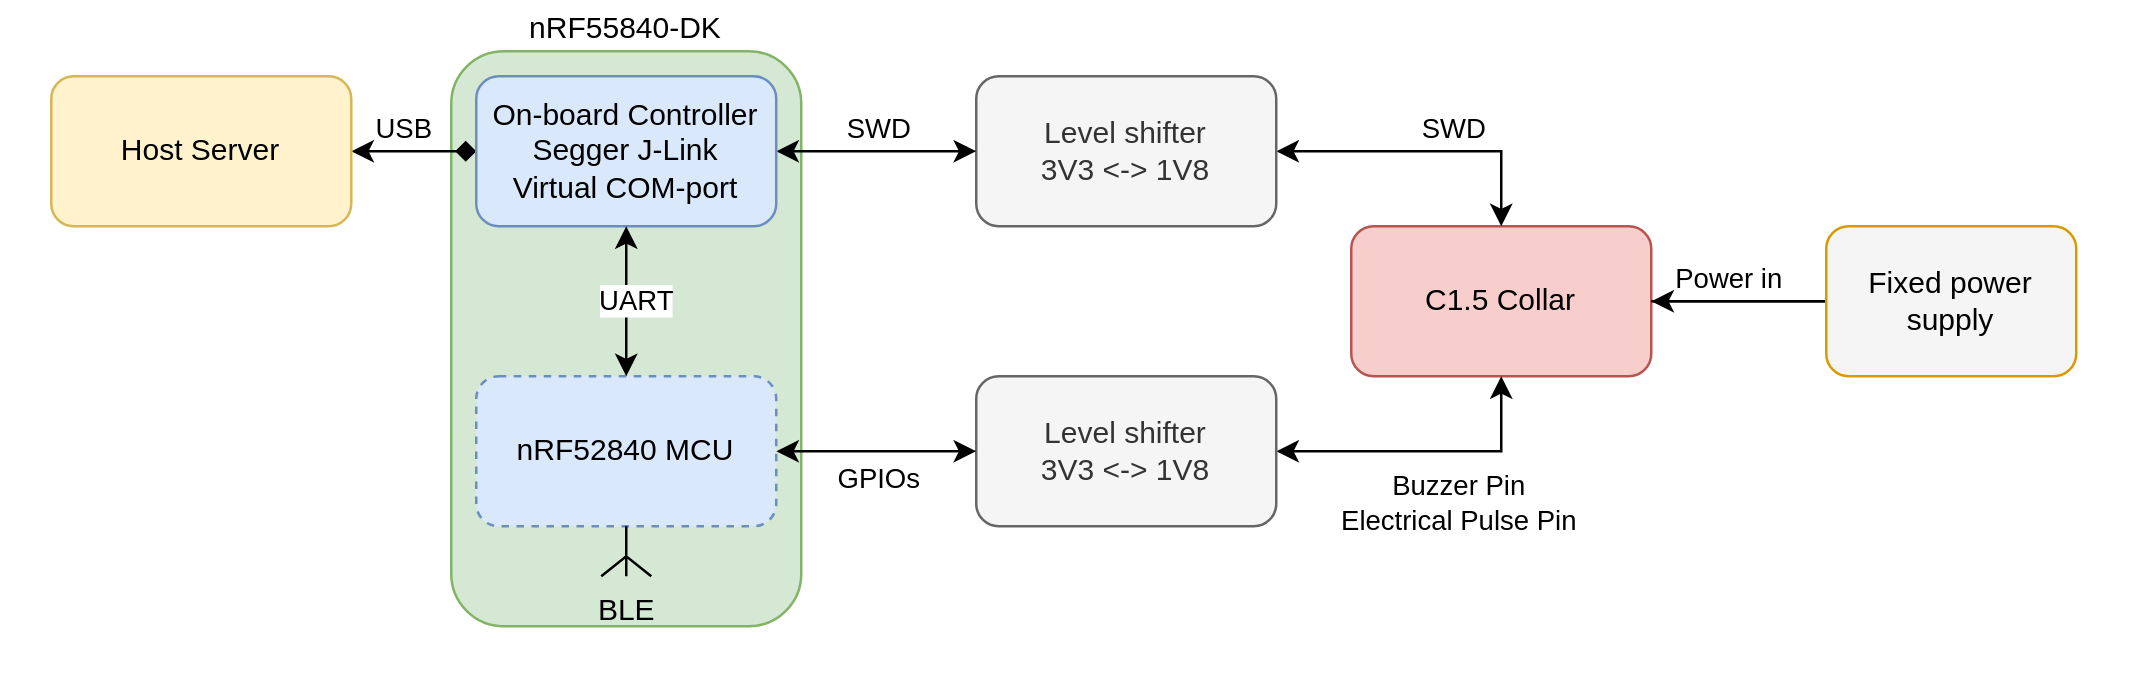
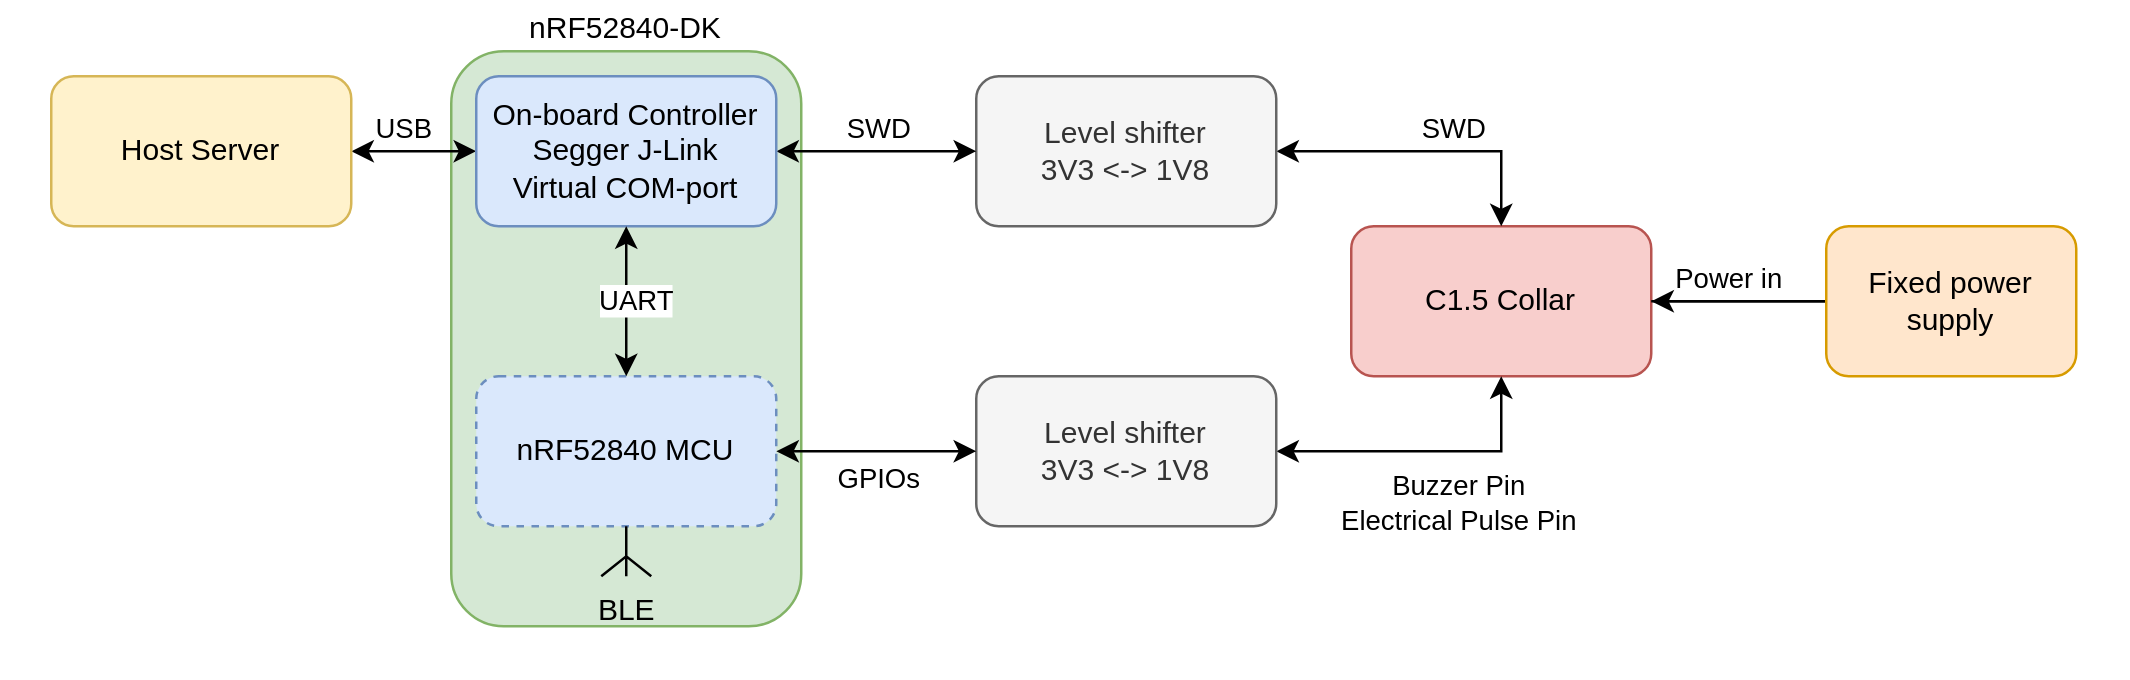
node "nRF55840-DK": label "nRF55840-DK" -> "nRF52840-DK"
edge "Host Server" -- "On-board Controller Segger J-Link Virtual COM-port": arrowhead diamond -> classic
node "Fixed power supply": fillcolor #f5f5f5 -> #ffe6cc
